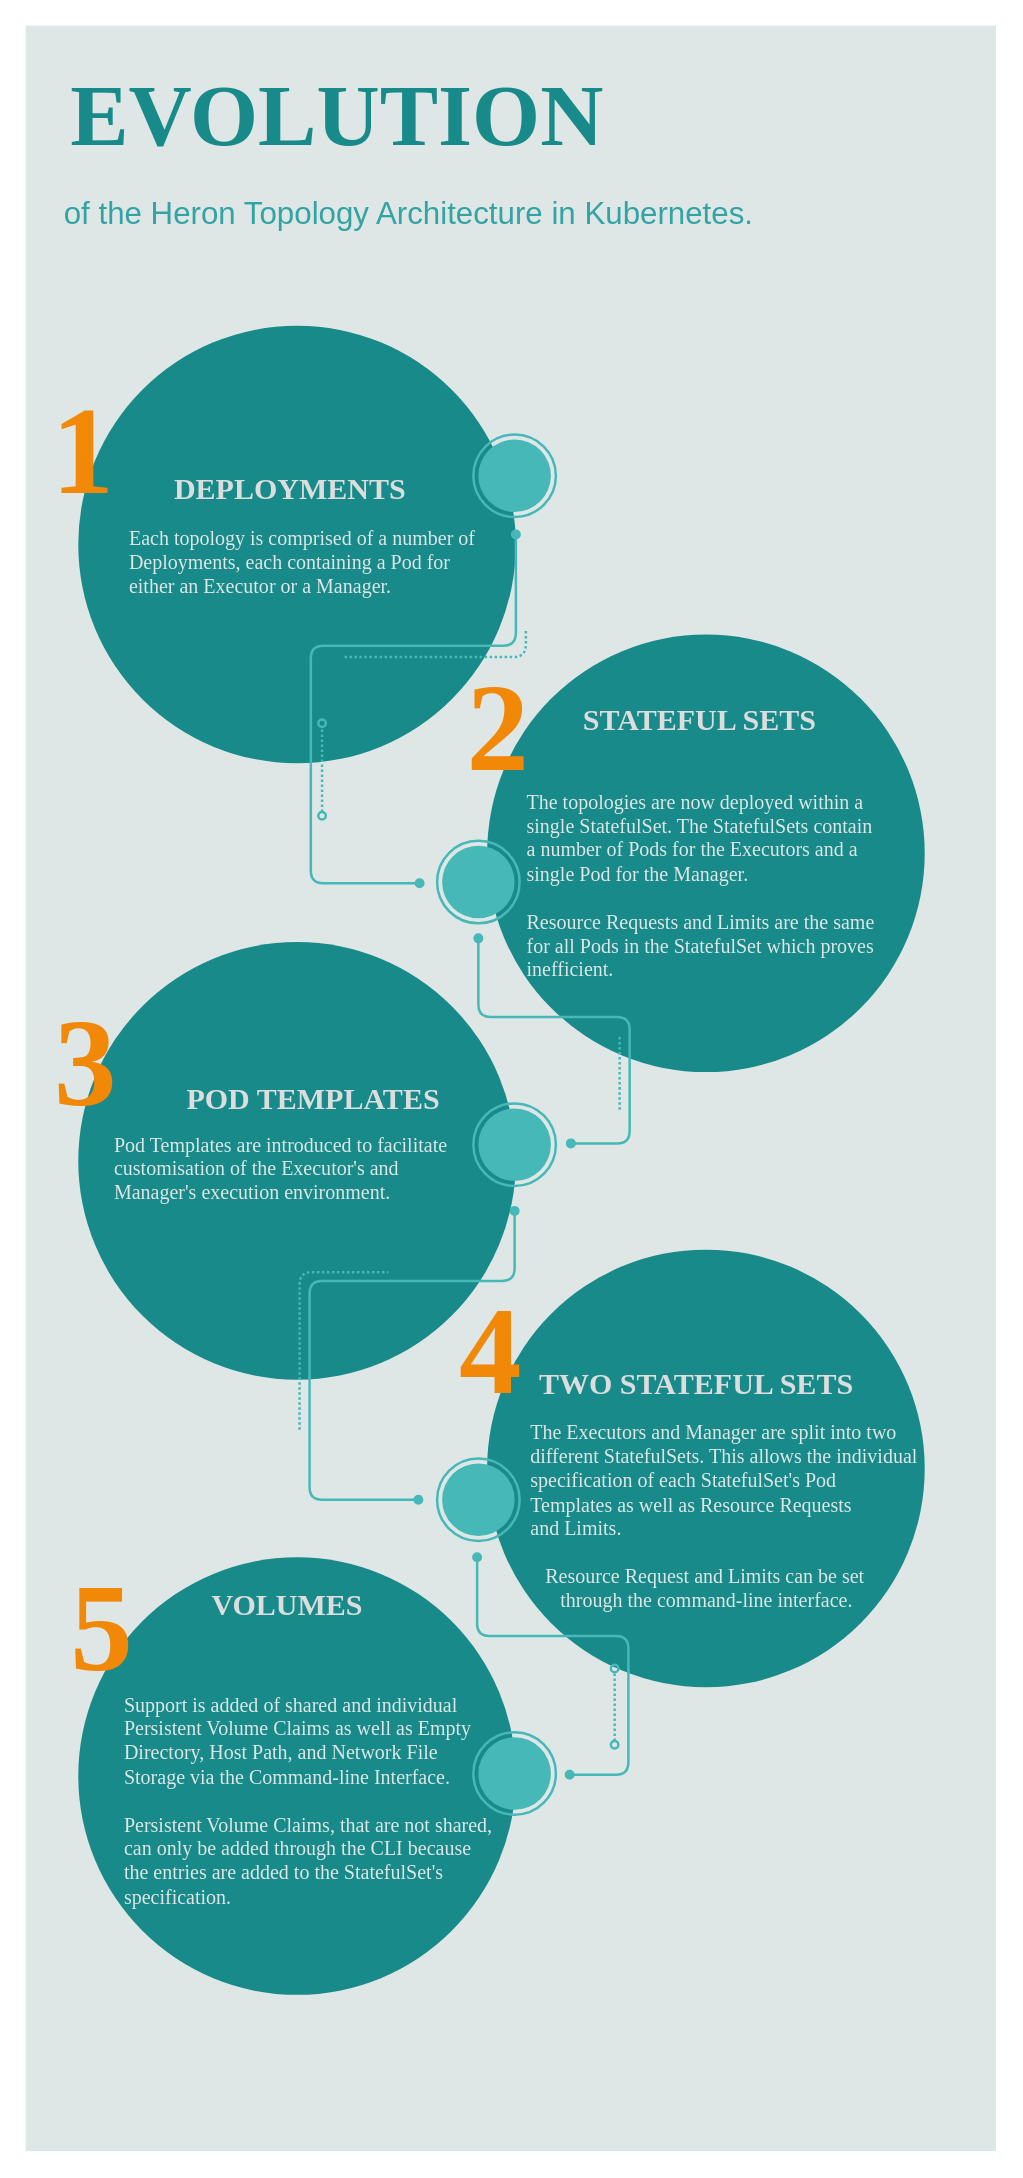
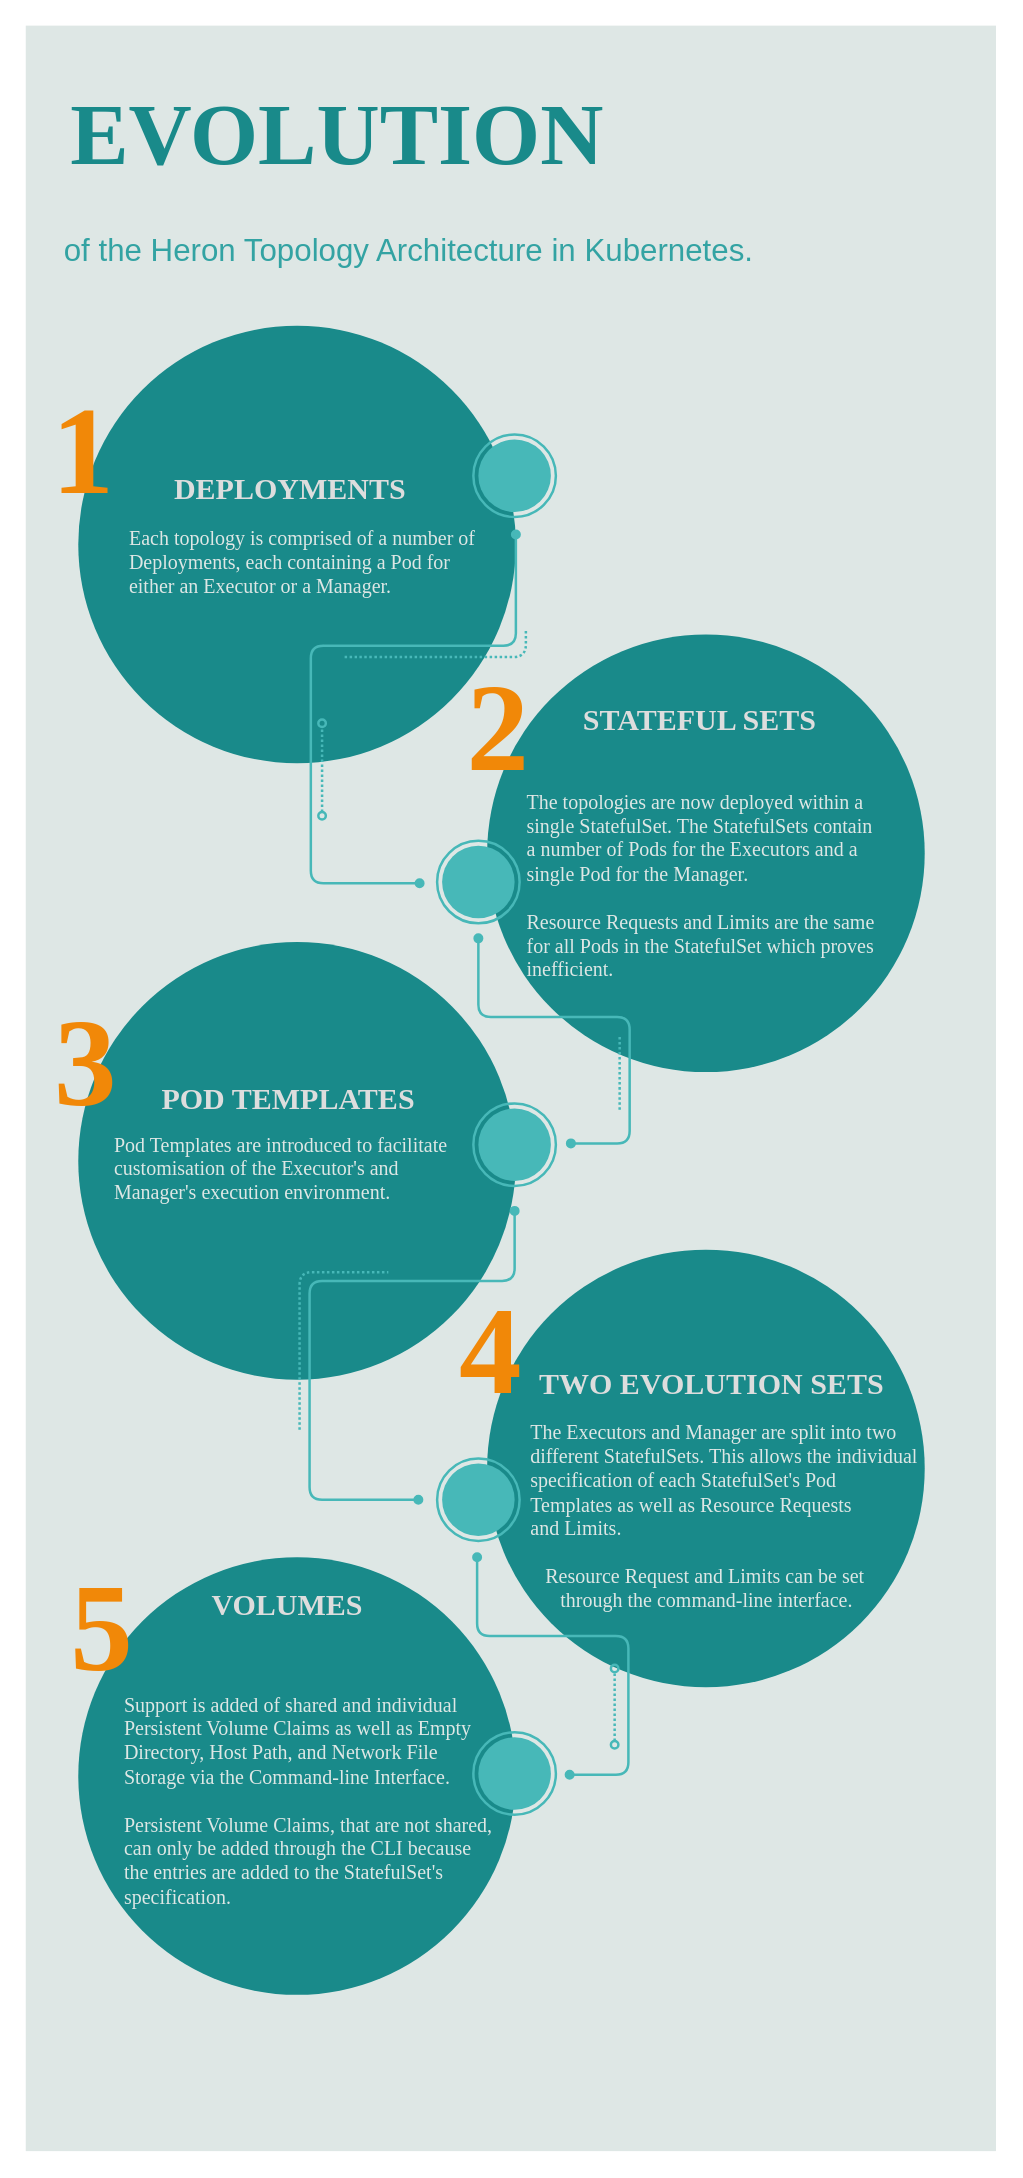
node "EVOLUTION": moved (506, 116) -> (506, 134)
node "of the Heron Topology Architecture in Kubernetes.": moved (408, 212) -> (408, 249)
node "POD TEMPLATES": moved (322, 1097) -> (297, 1097)
node "TWO STATEFUL SETS": label "TWO STATEFUL SETS" -> "TWO EVOLUTION SETS"
